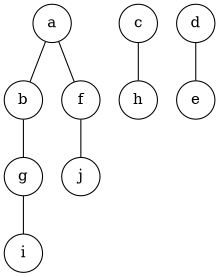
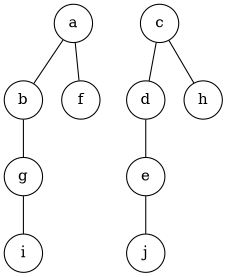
edge "c" -- "d": added
edge "f" -- "j": now "e" -- "j"
